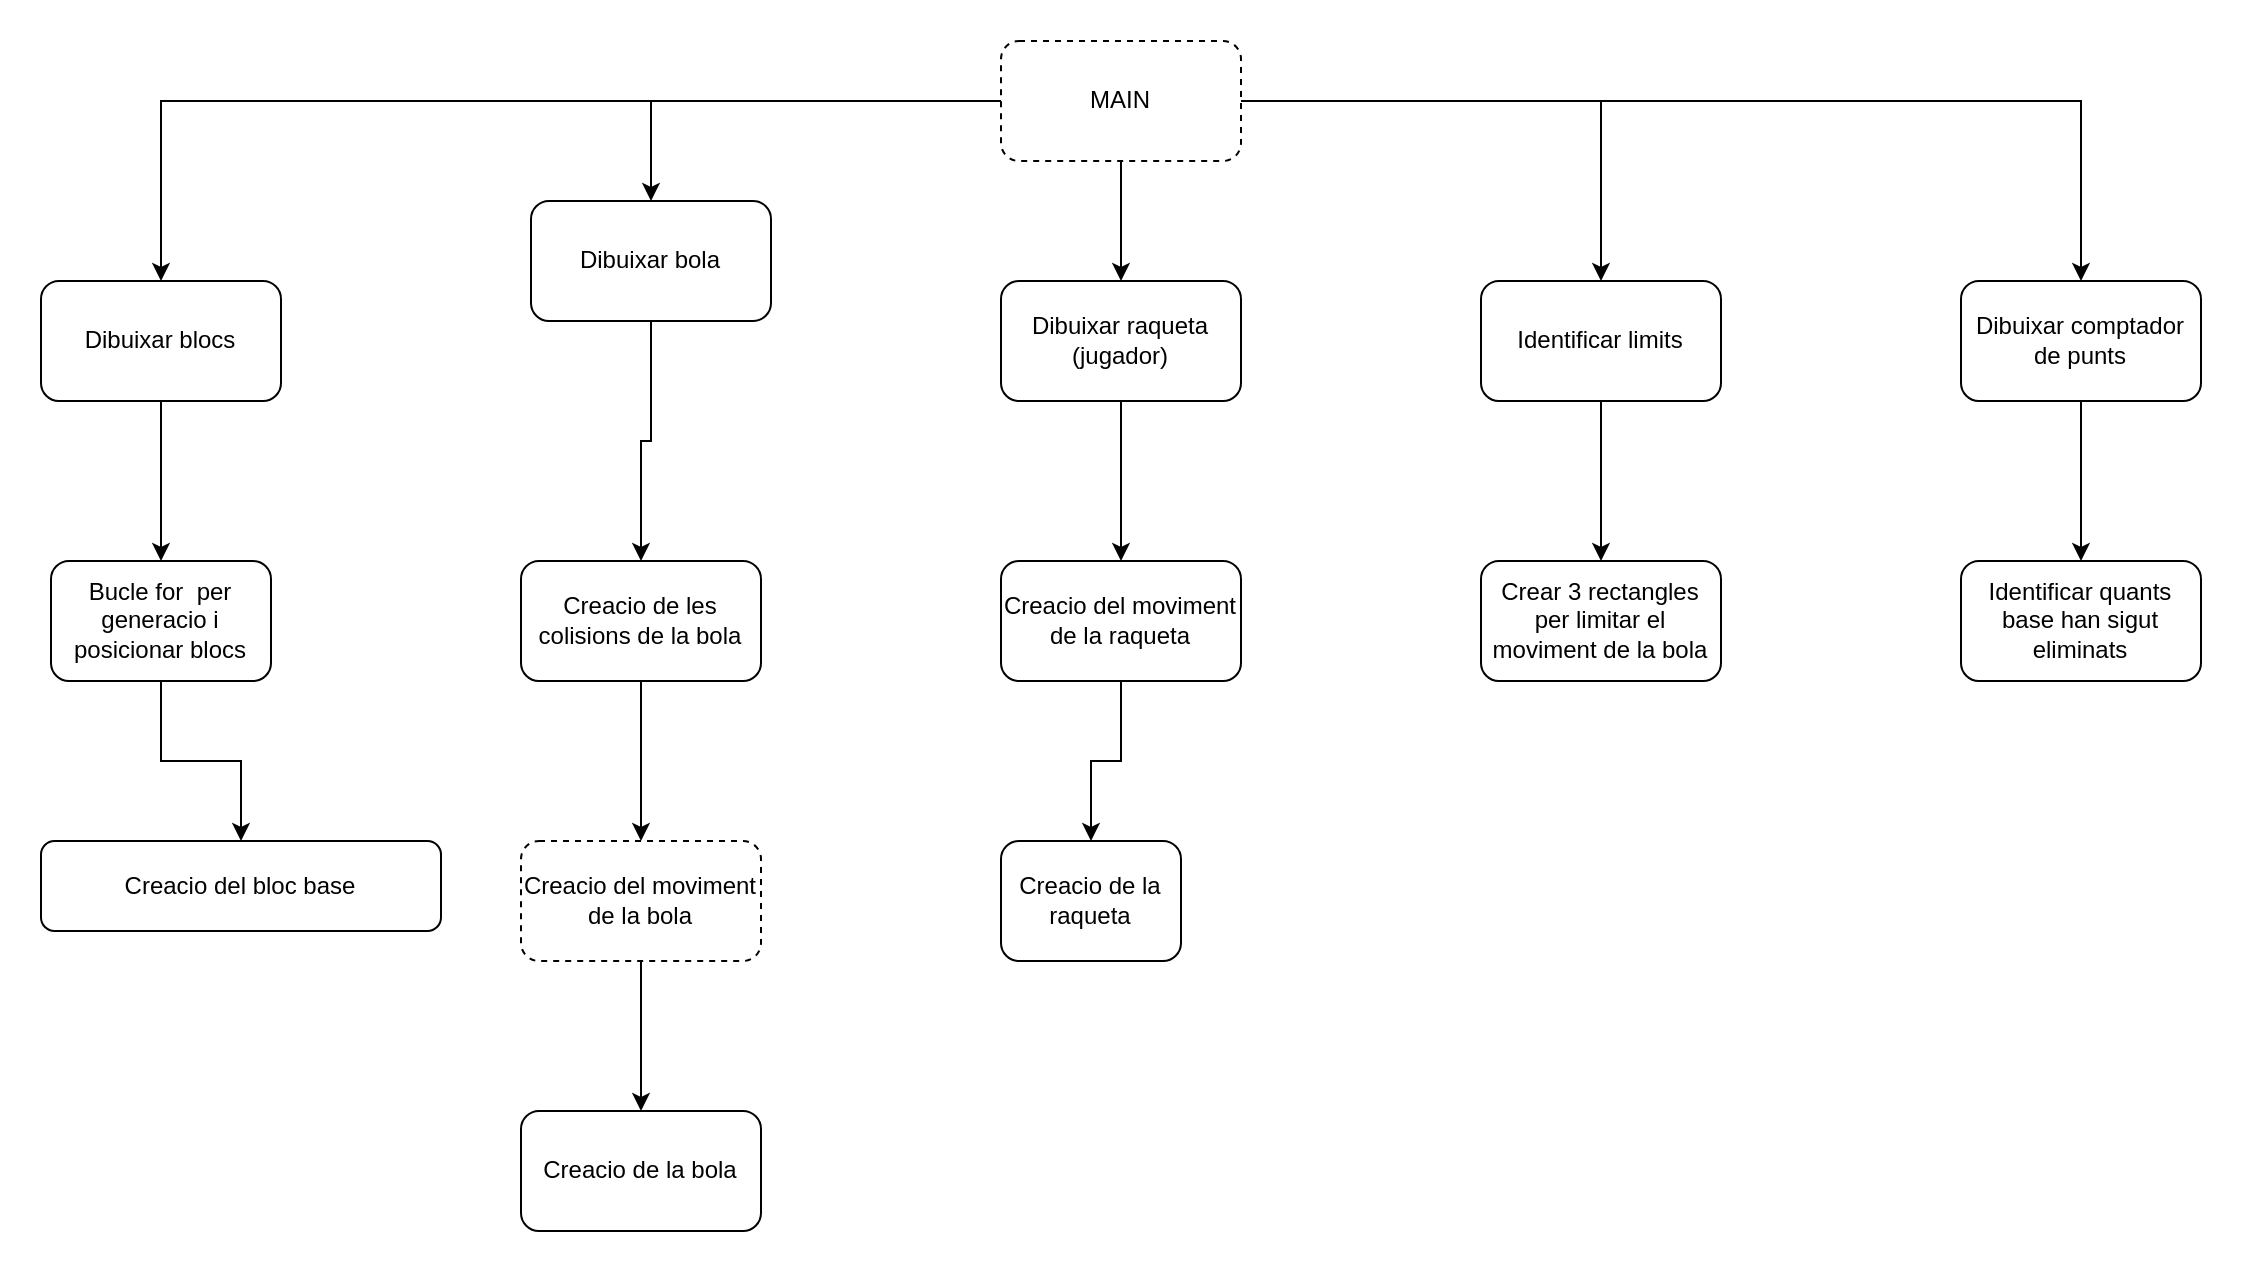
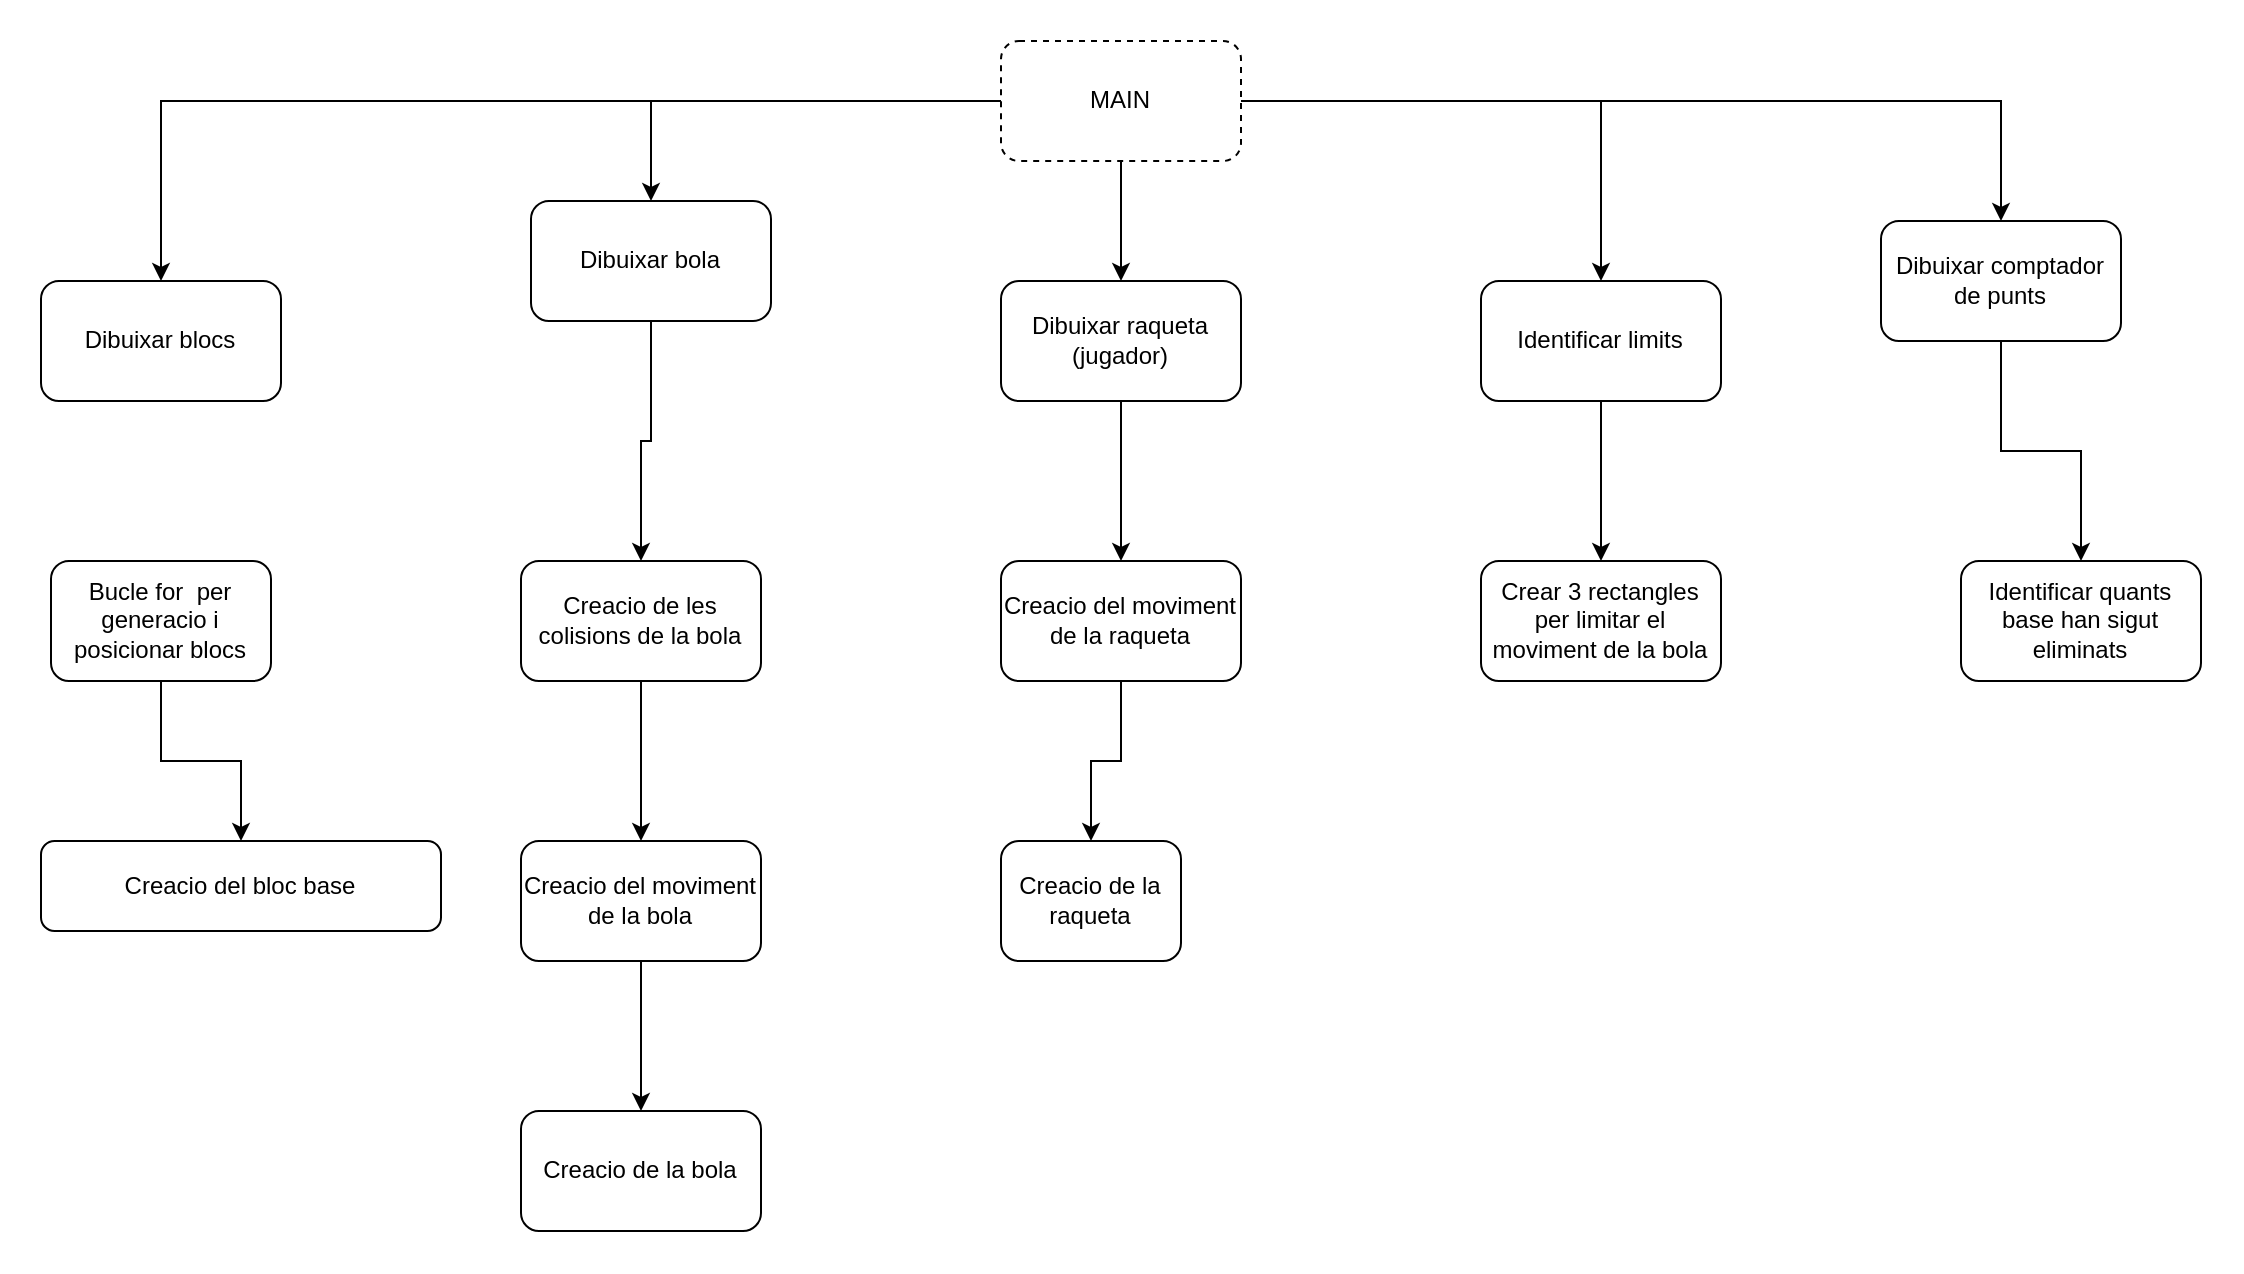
node "Dibuixar comptador de punts": moved (2081, 341) -> (2001, 281)
edge "Dibuixar blocs" -> "Bucle for per generacio i posicionar blocs": removed
node "Creacio del moviment de la bola": style dashed -> solid
